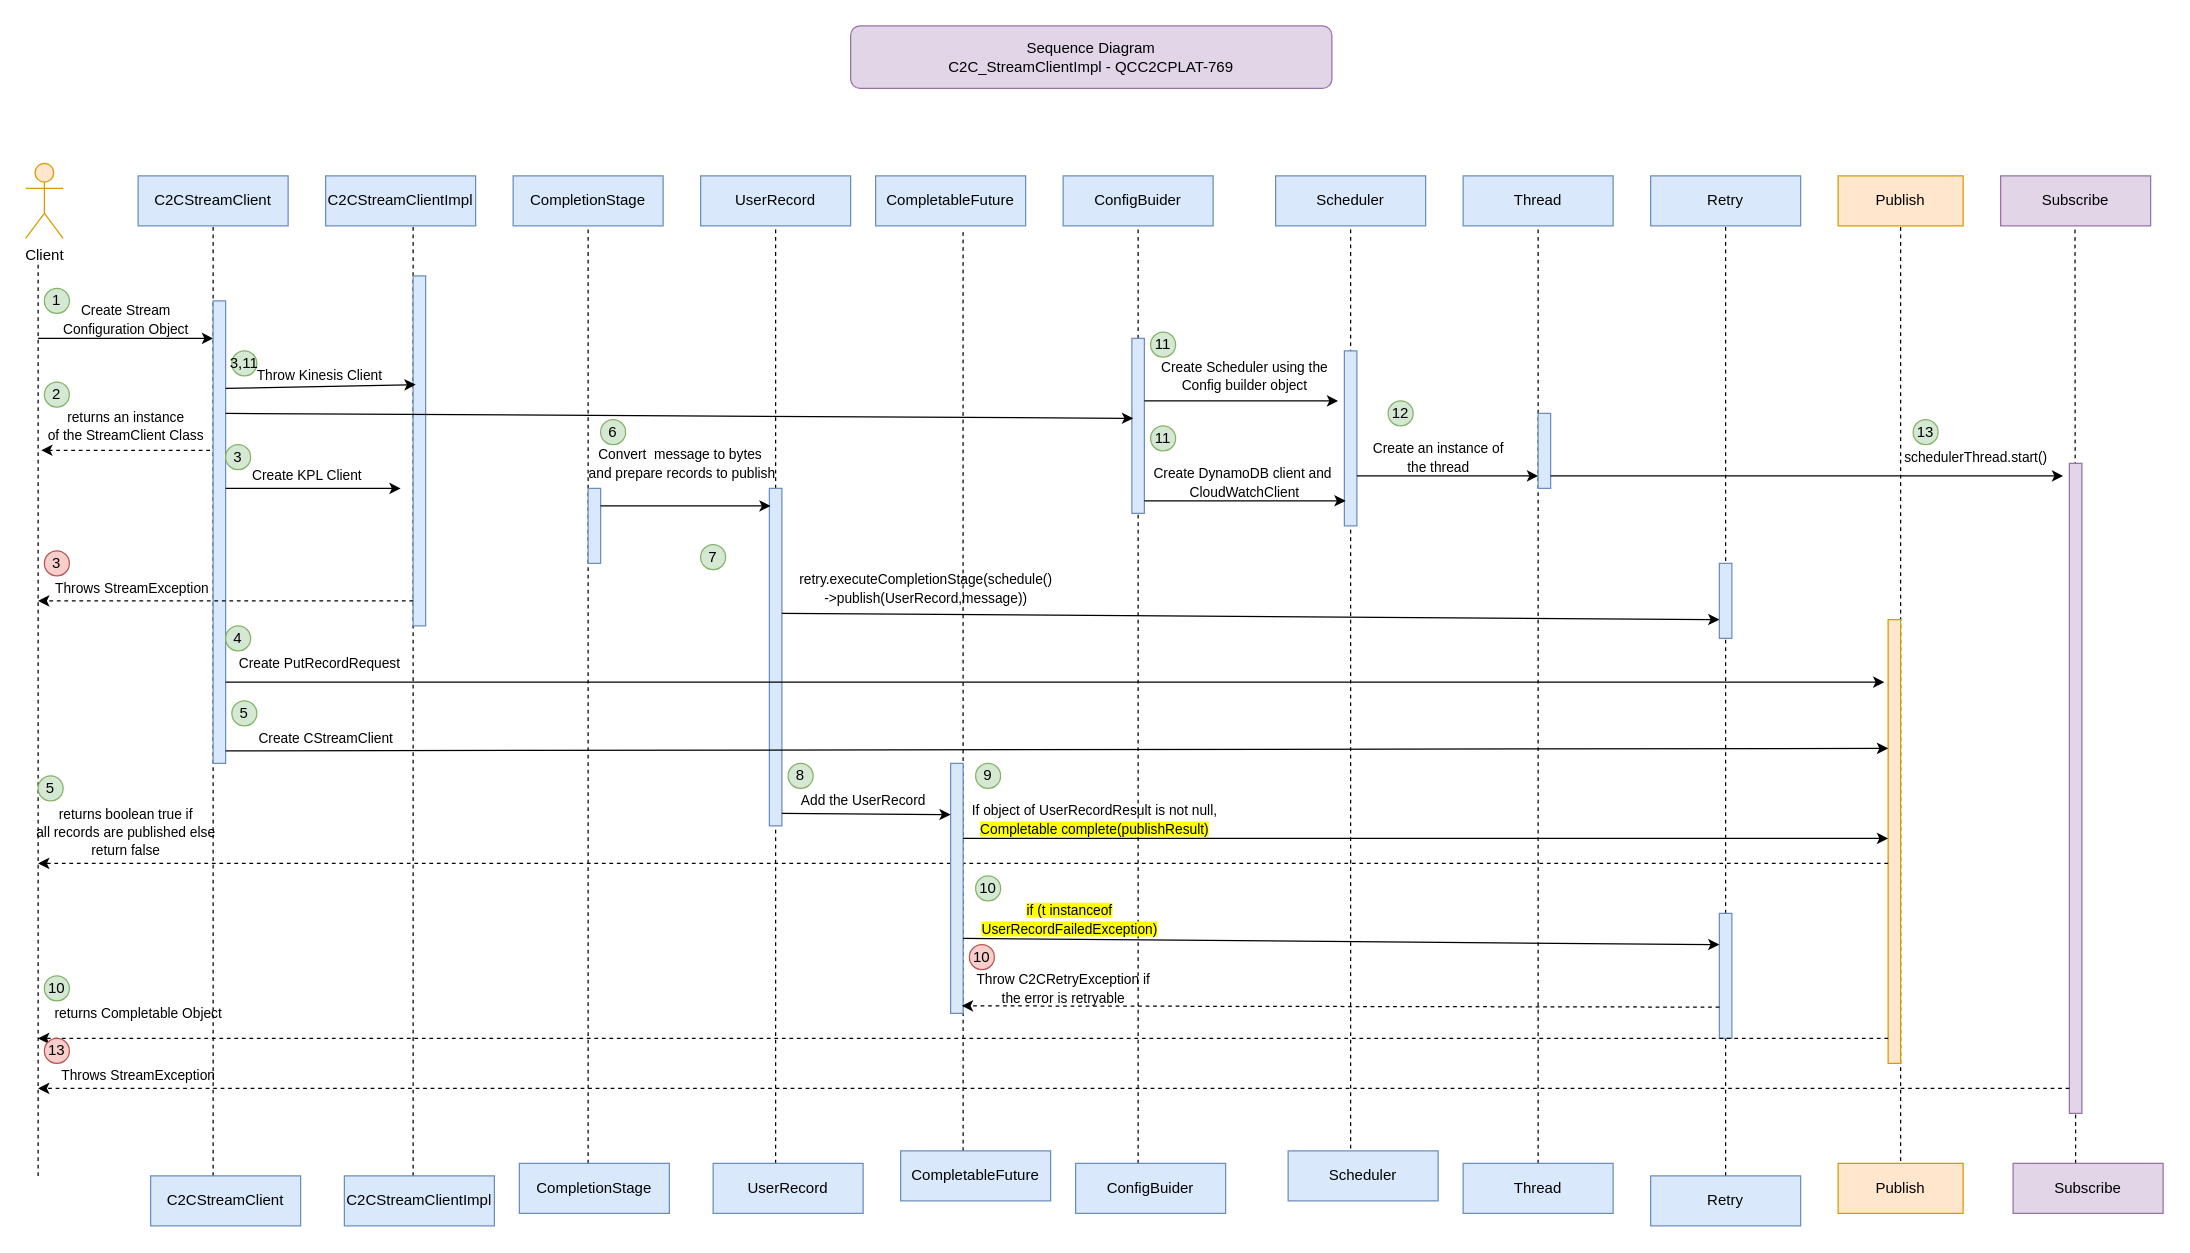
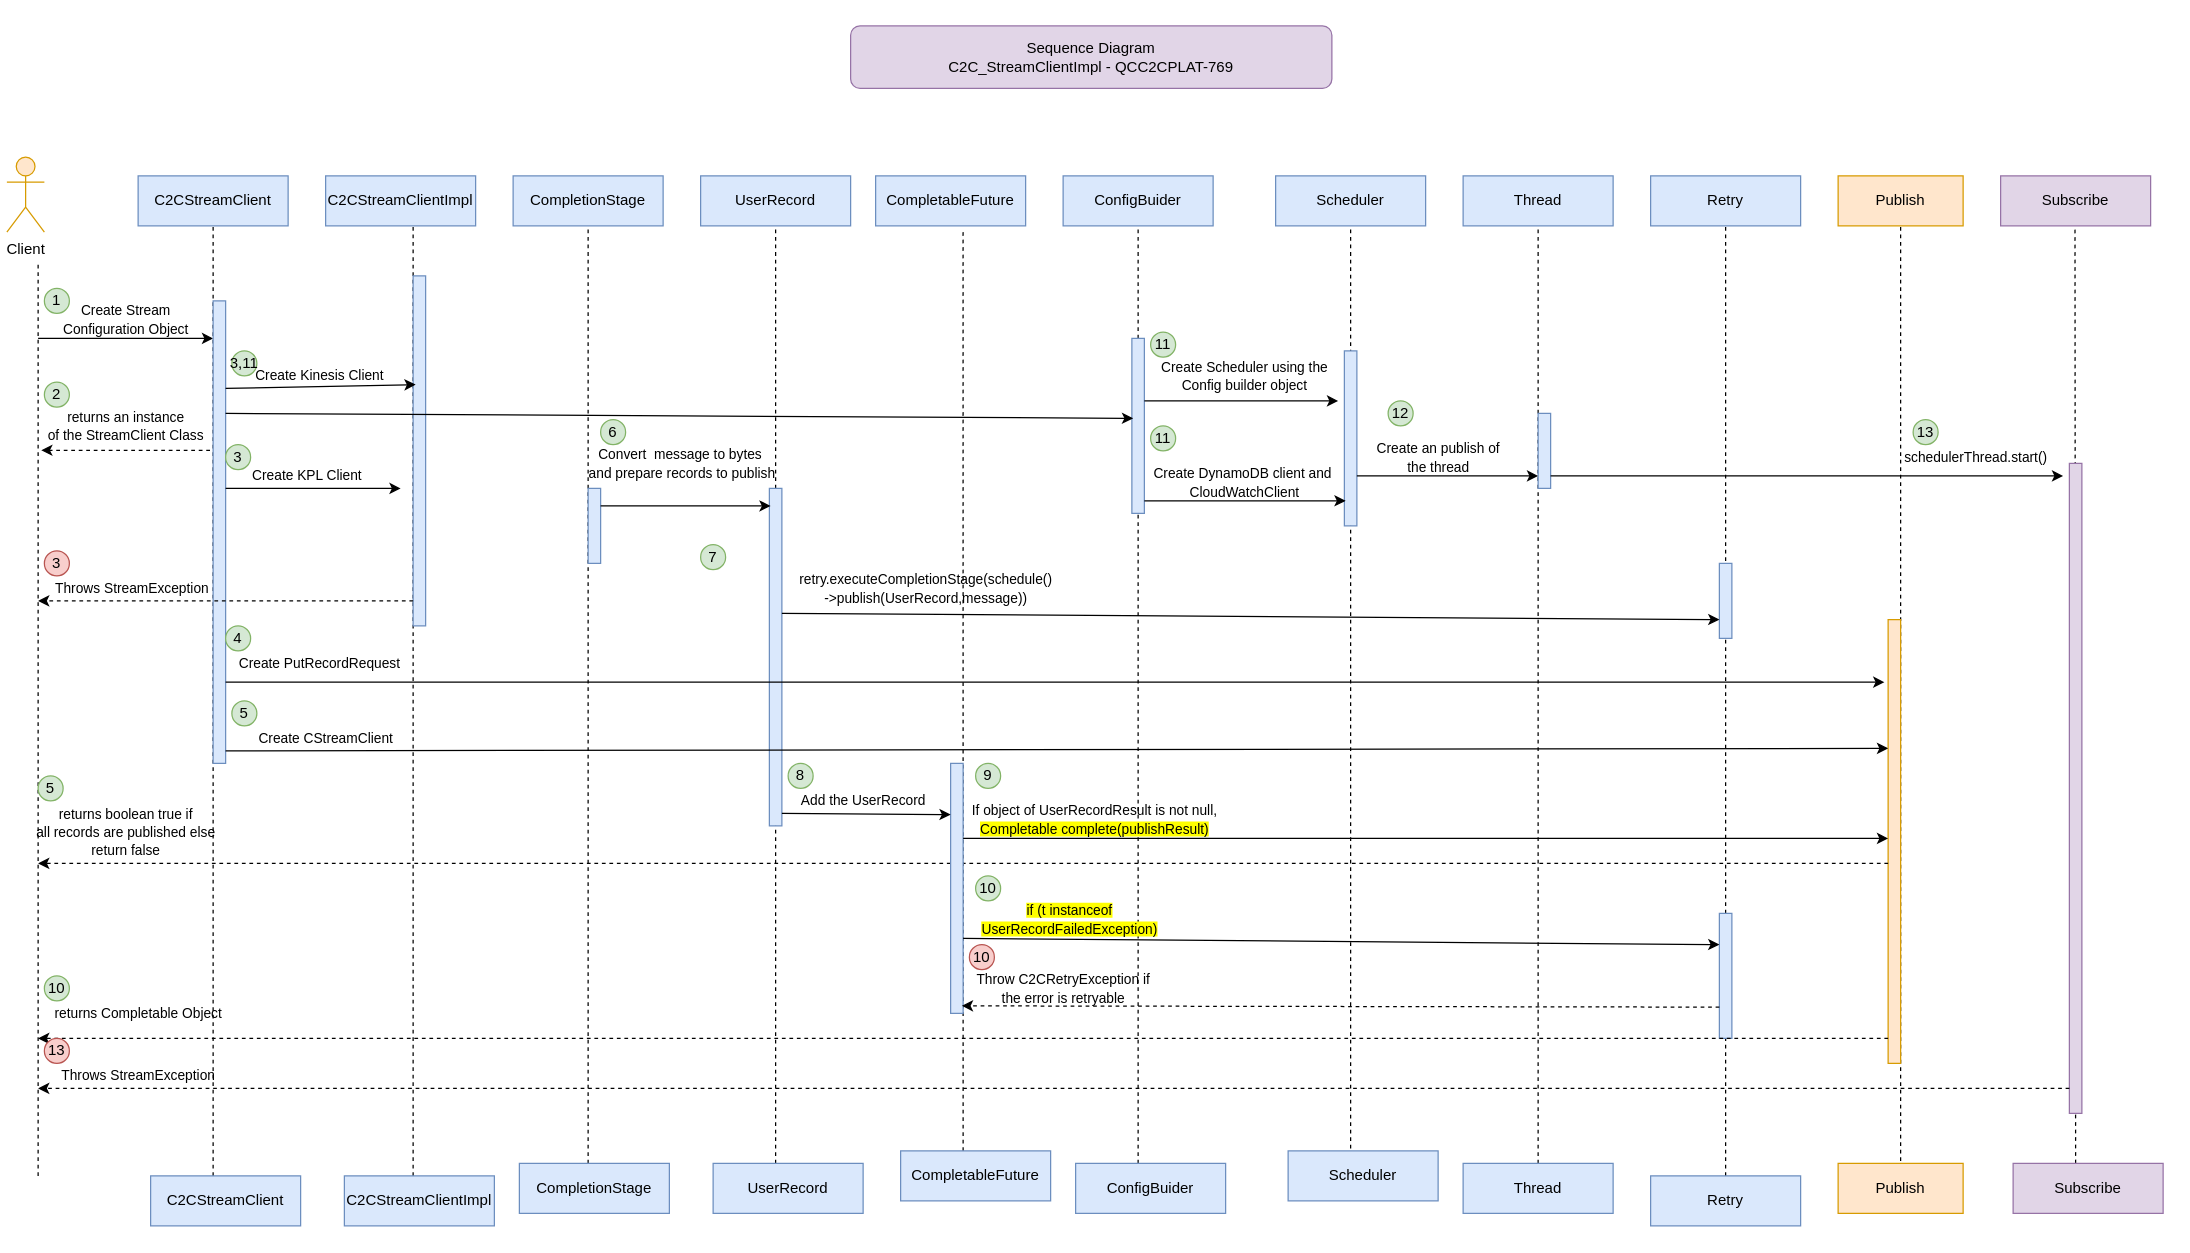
node "Client": moved (44, 201) -> (26, 194)
node "Throw Kinesis Client": label "Throw Kinesis Client" -> "Create Kinesis Client"
node "Create an instance of the thread": label "Create an instance of the thread" -> "Create an publish of the thread"
